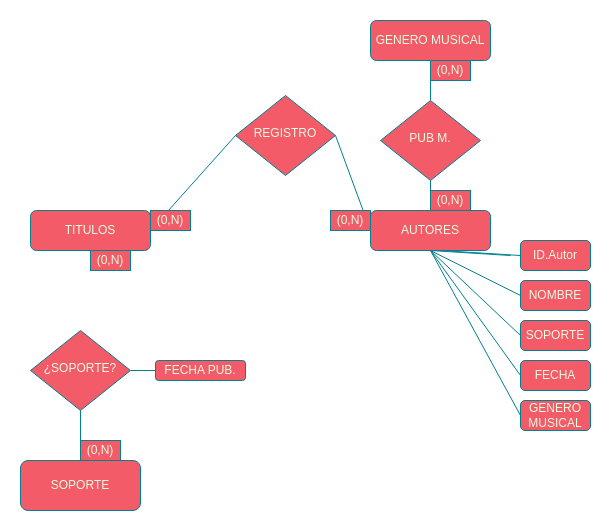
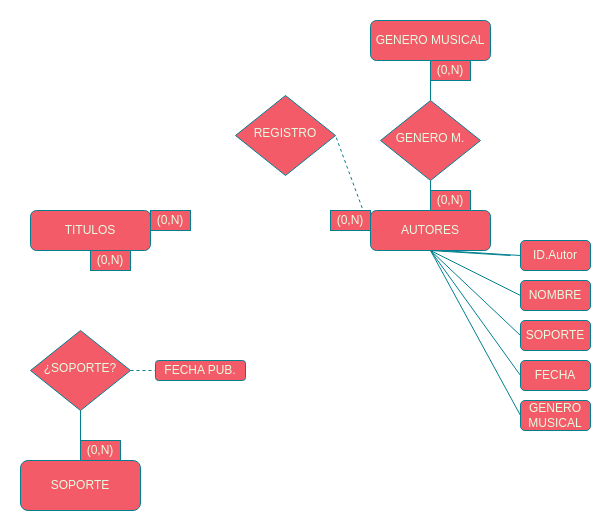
node "PUB M.": label "PUB M." -> "GENERO M."
edge "REGISTRO" -- "TITULOS": removed
edge "REGISTRO" -- "AUTORES": style solid -> dashed
edge "¿SOPORTE?" -- "FECHA PUB.": style solid -> dashed
